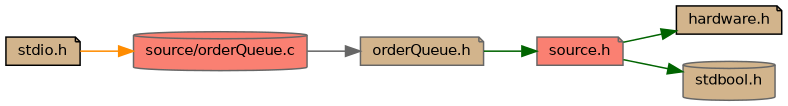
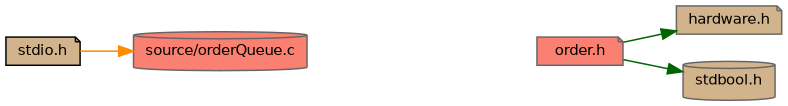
node "hardware.h": color black -> gray40
node "orderQueue.h": removed
node "source.h": label "source.h" -> "order.h"
